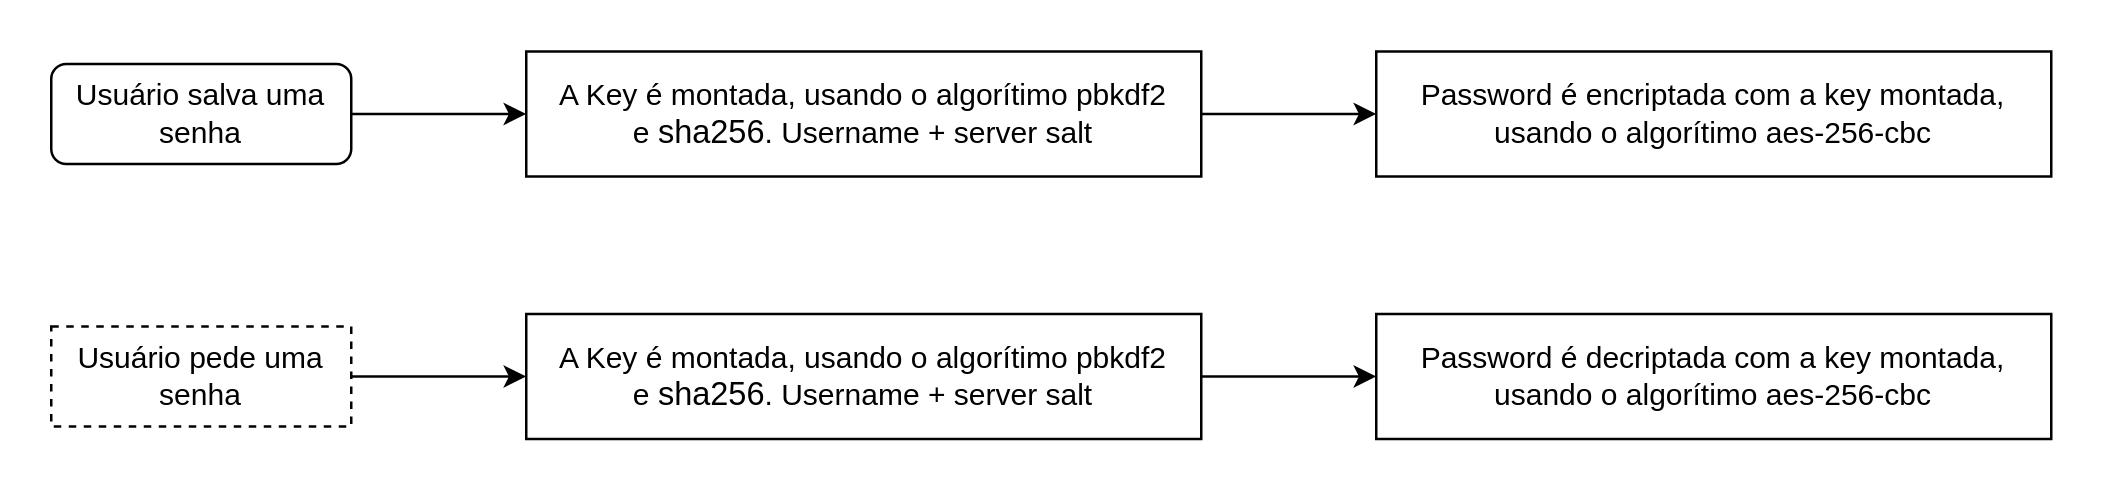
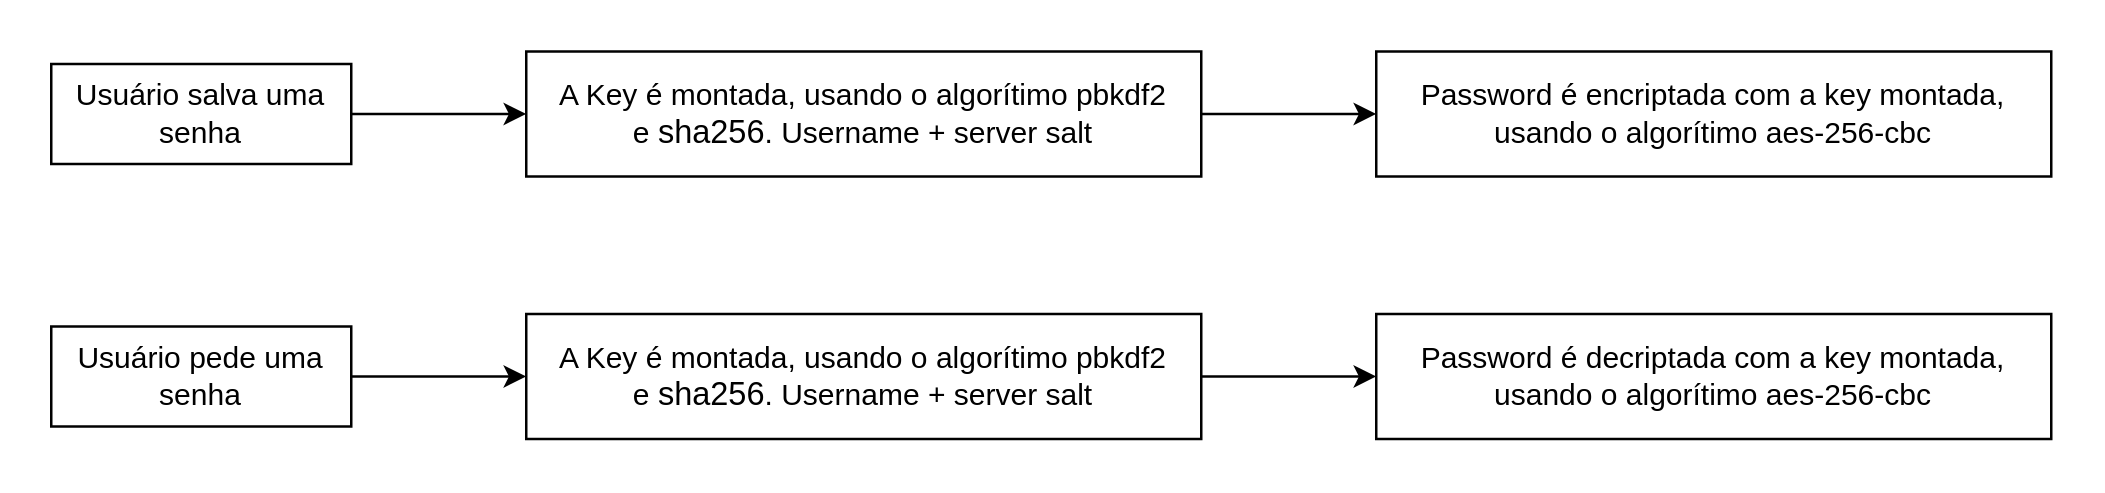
node "Usuário salva uma senha": shape rounded rectangle -> rectangle
node "Usuário pede uma senha": style dashed -> solid
